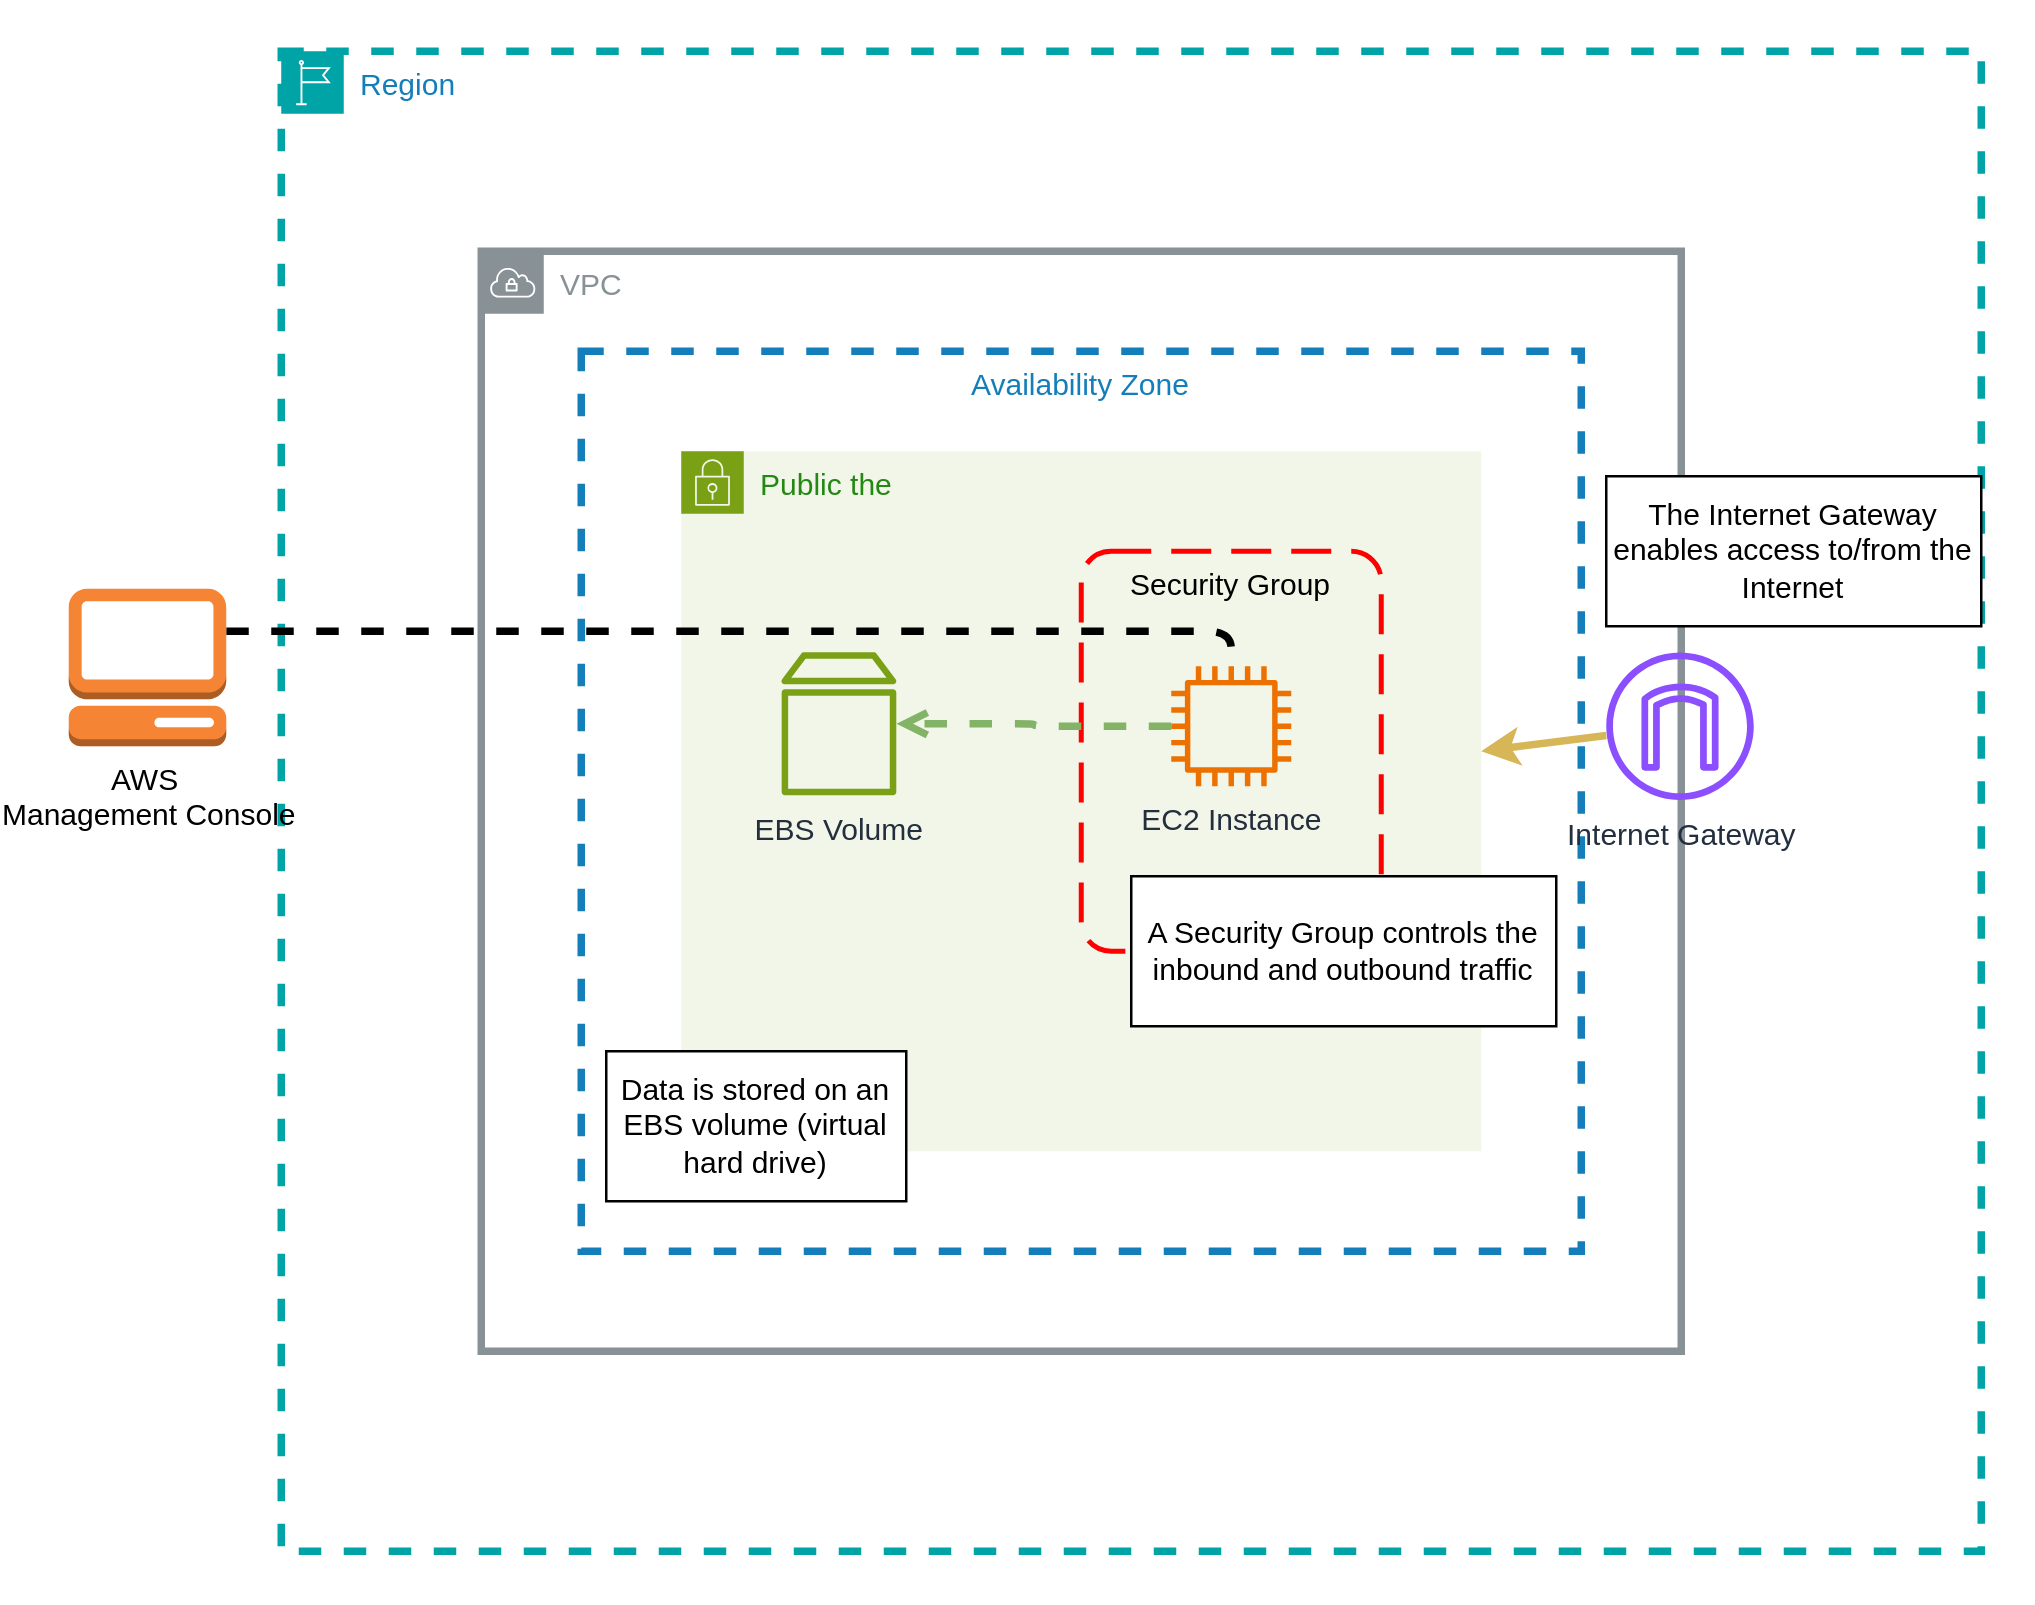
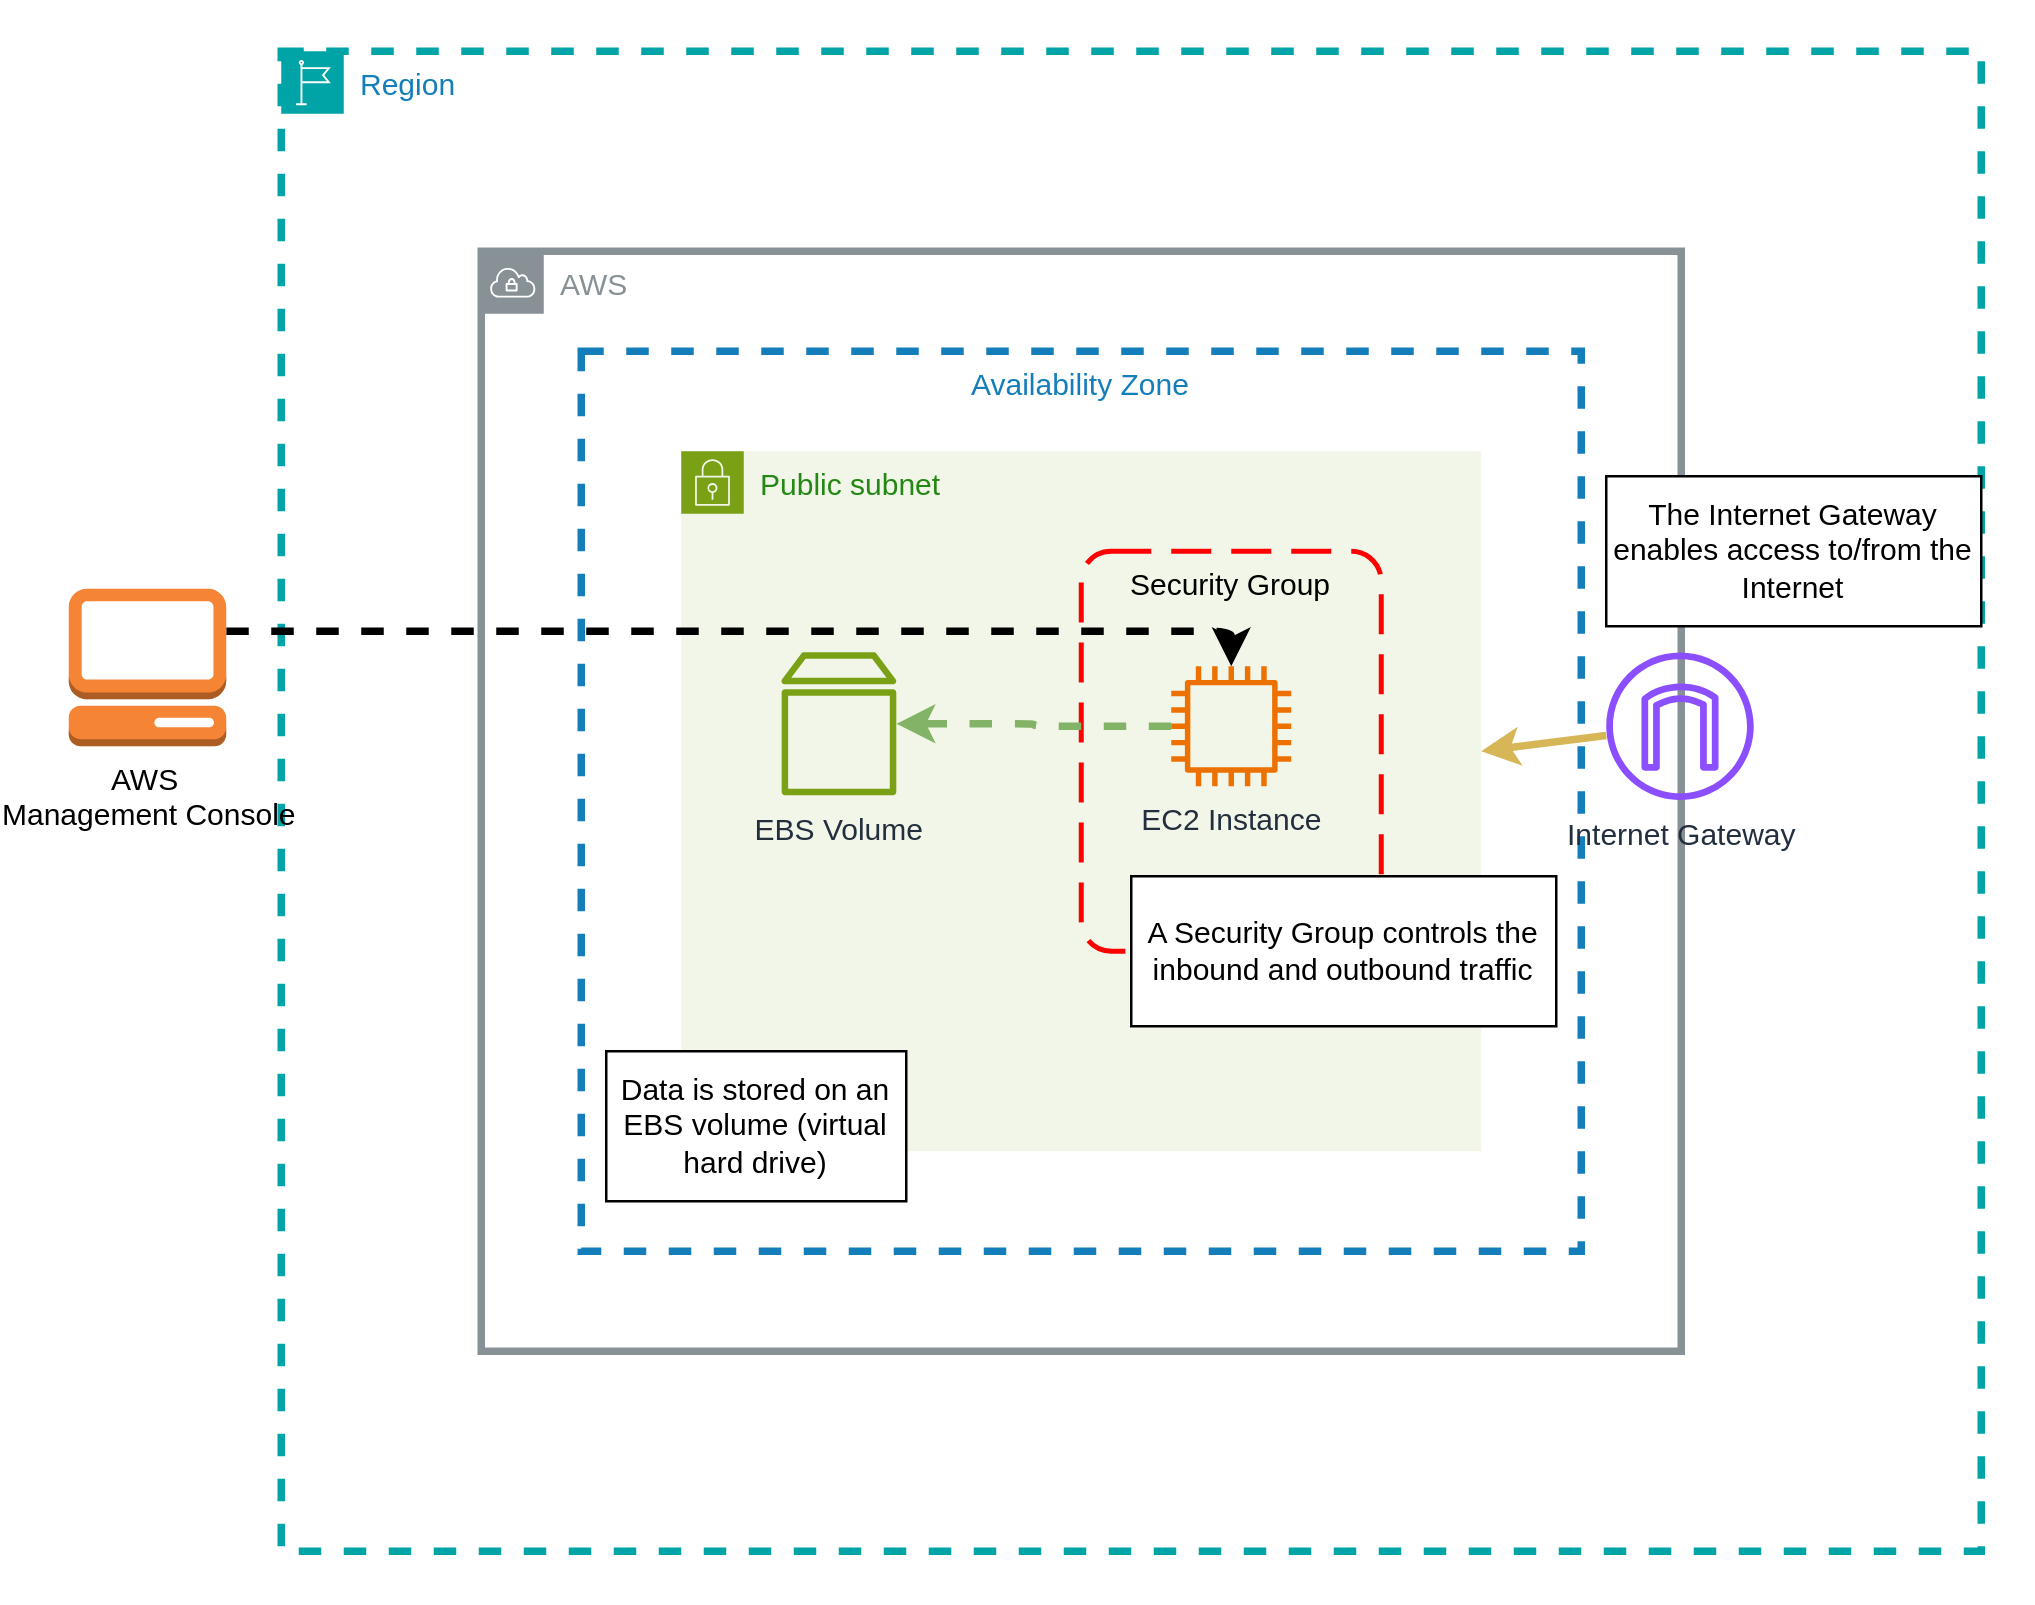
node "VPC": label "VPC" -> "AWS"
node "Public the": label "Public the" -> "Public subnet"
edge "AWS Management Console" -- "EC2 Instance": arrowhead none -> classic
edge "EC2 Instance" -> "EBS Volume": arrowhead open -> classic
